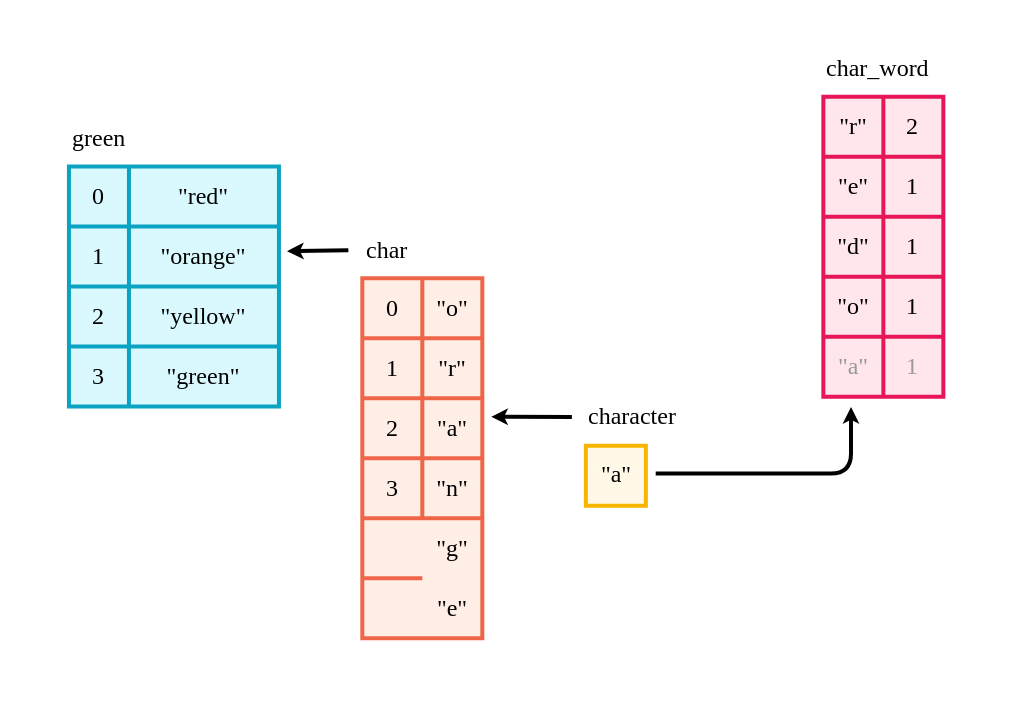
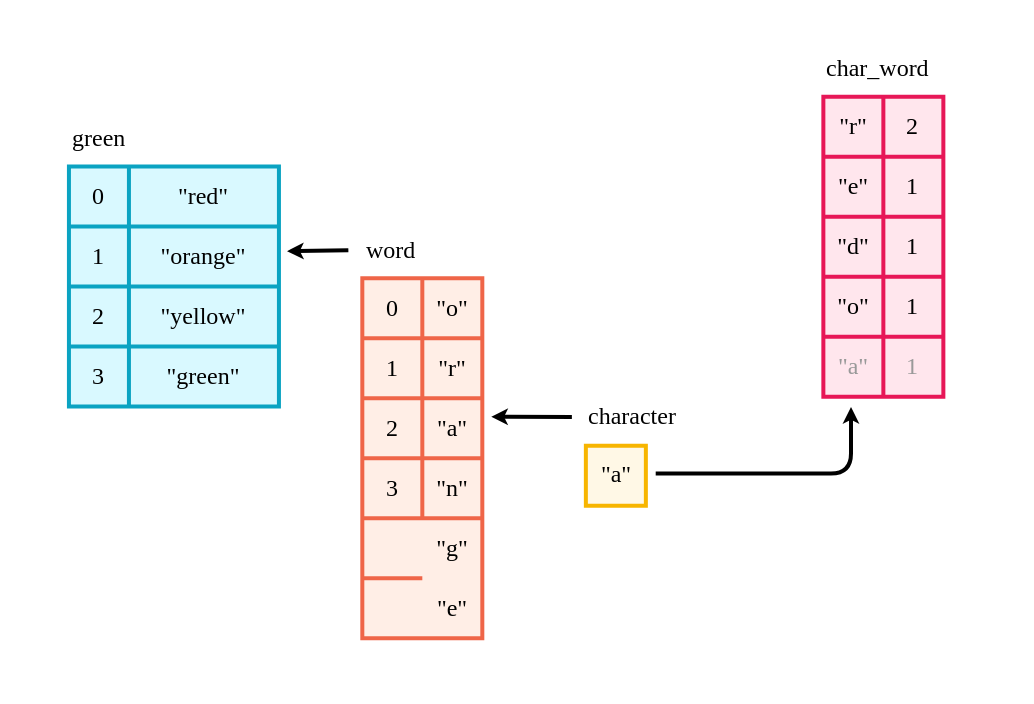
node "char": label "char" -> "word"
